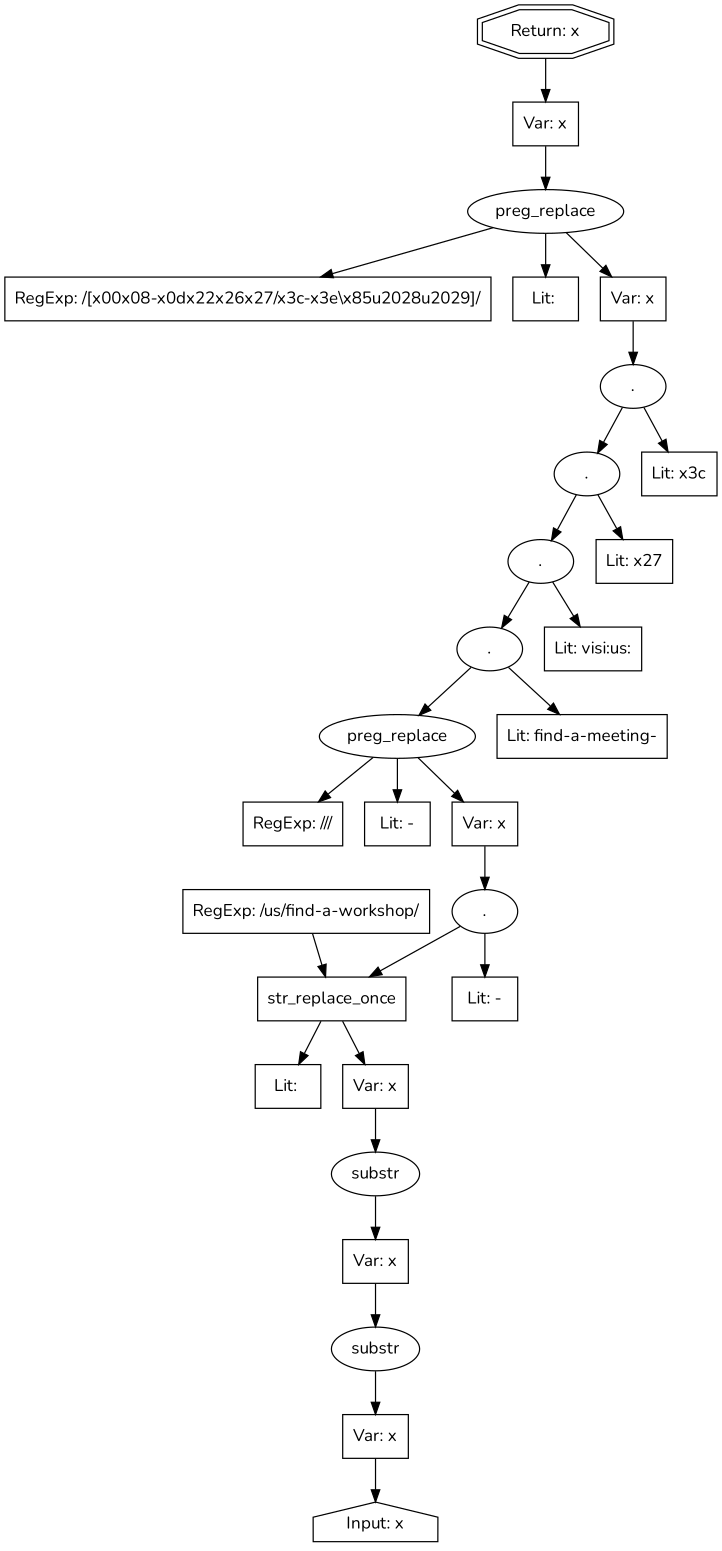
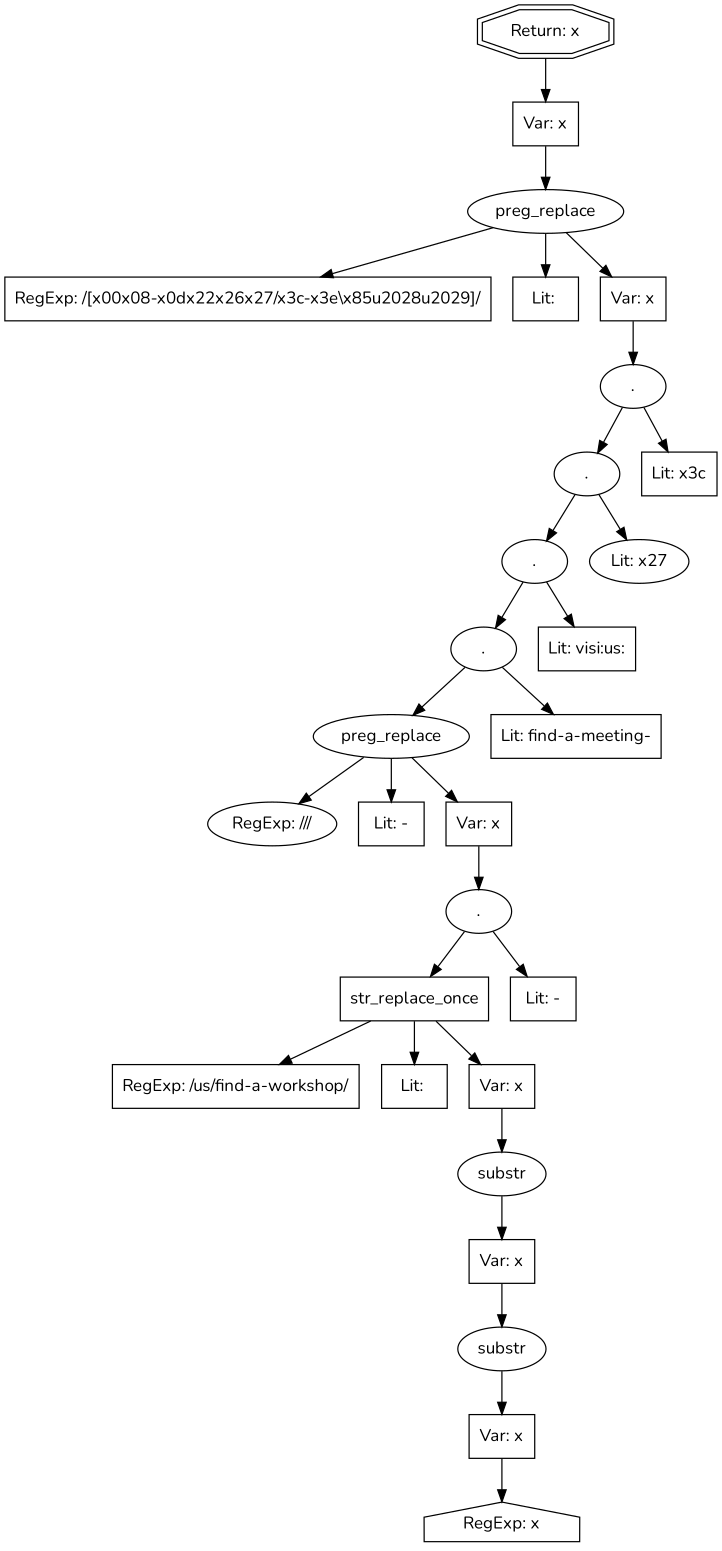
node "Lit: x27": shape box -> ellipse
node "RegExp: ///": shape box -> ellipse
edge "RegExp: /us/find-a-workshop/" -> "str_replace_once": reversed
node "Input: x": label "Input: x" -> "RegExp: x"
